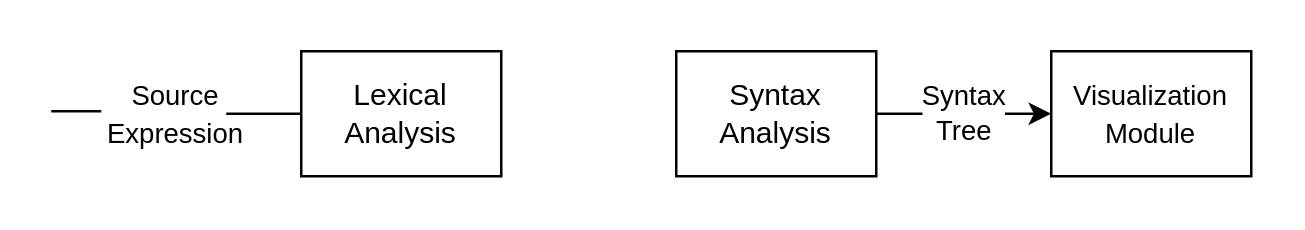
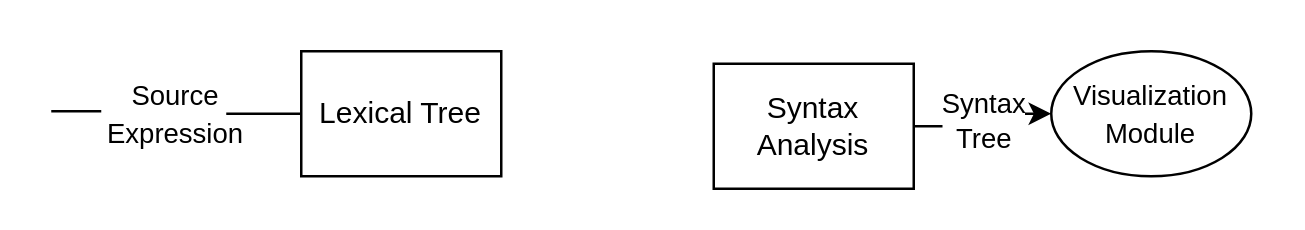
node "Lexical Analysis": label "Lexical Analysis" -> "Lexical Tree"
node "Syntax Analysis": moved (776, 114) -> (814, 126)
node "Visualization Module": shape rectangle -> ellipse
